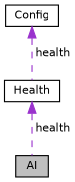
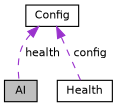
edge "Health" -> "Config": label " health" -> " config"
edge "AI" -> "Health": now "AI" -> "Config"
